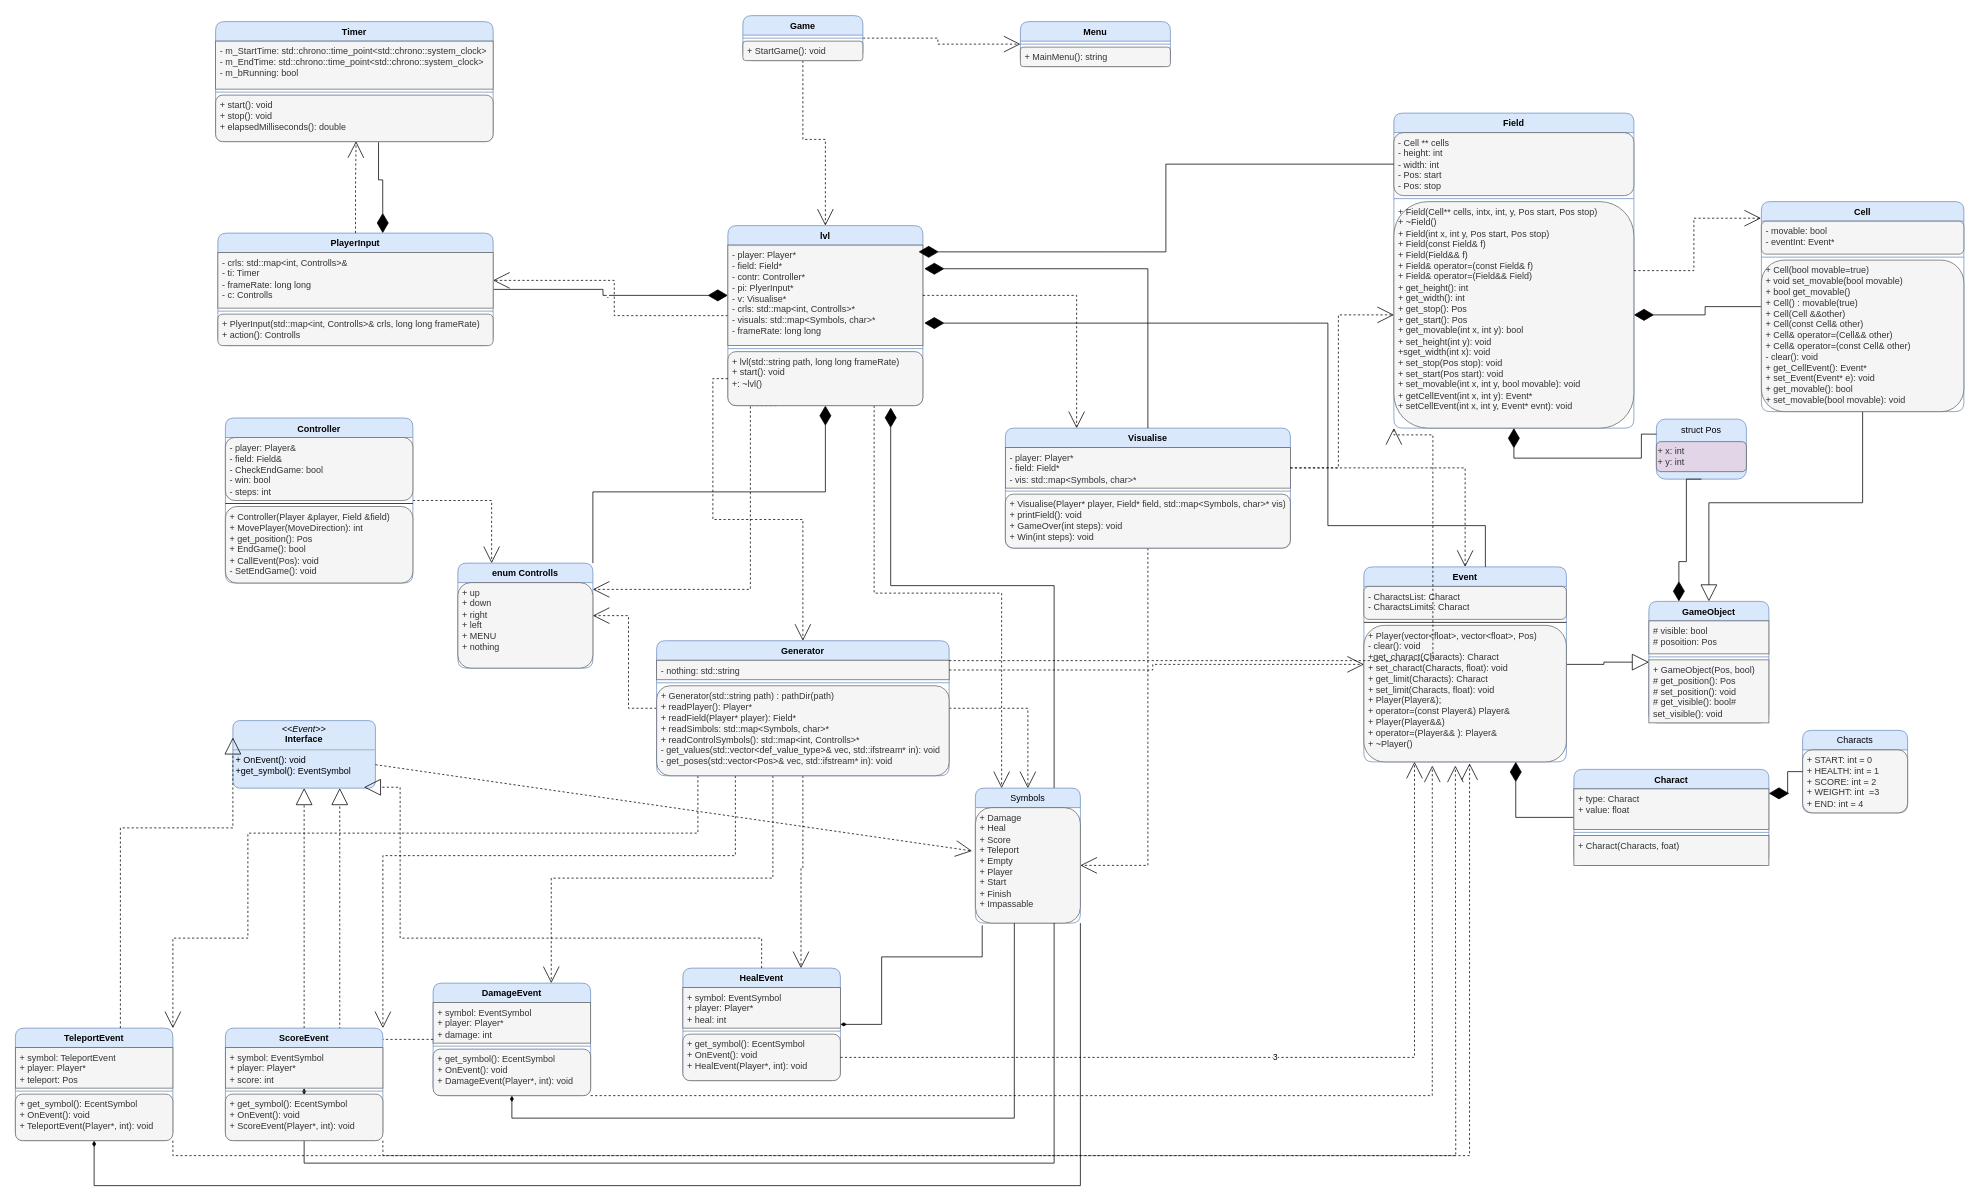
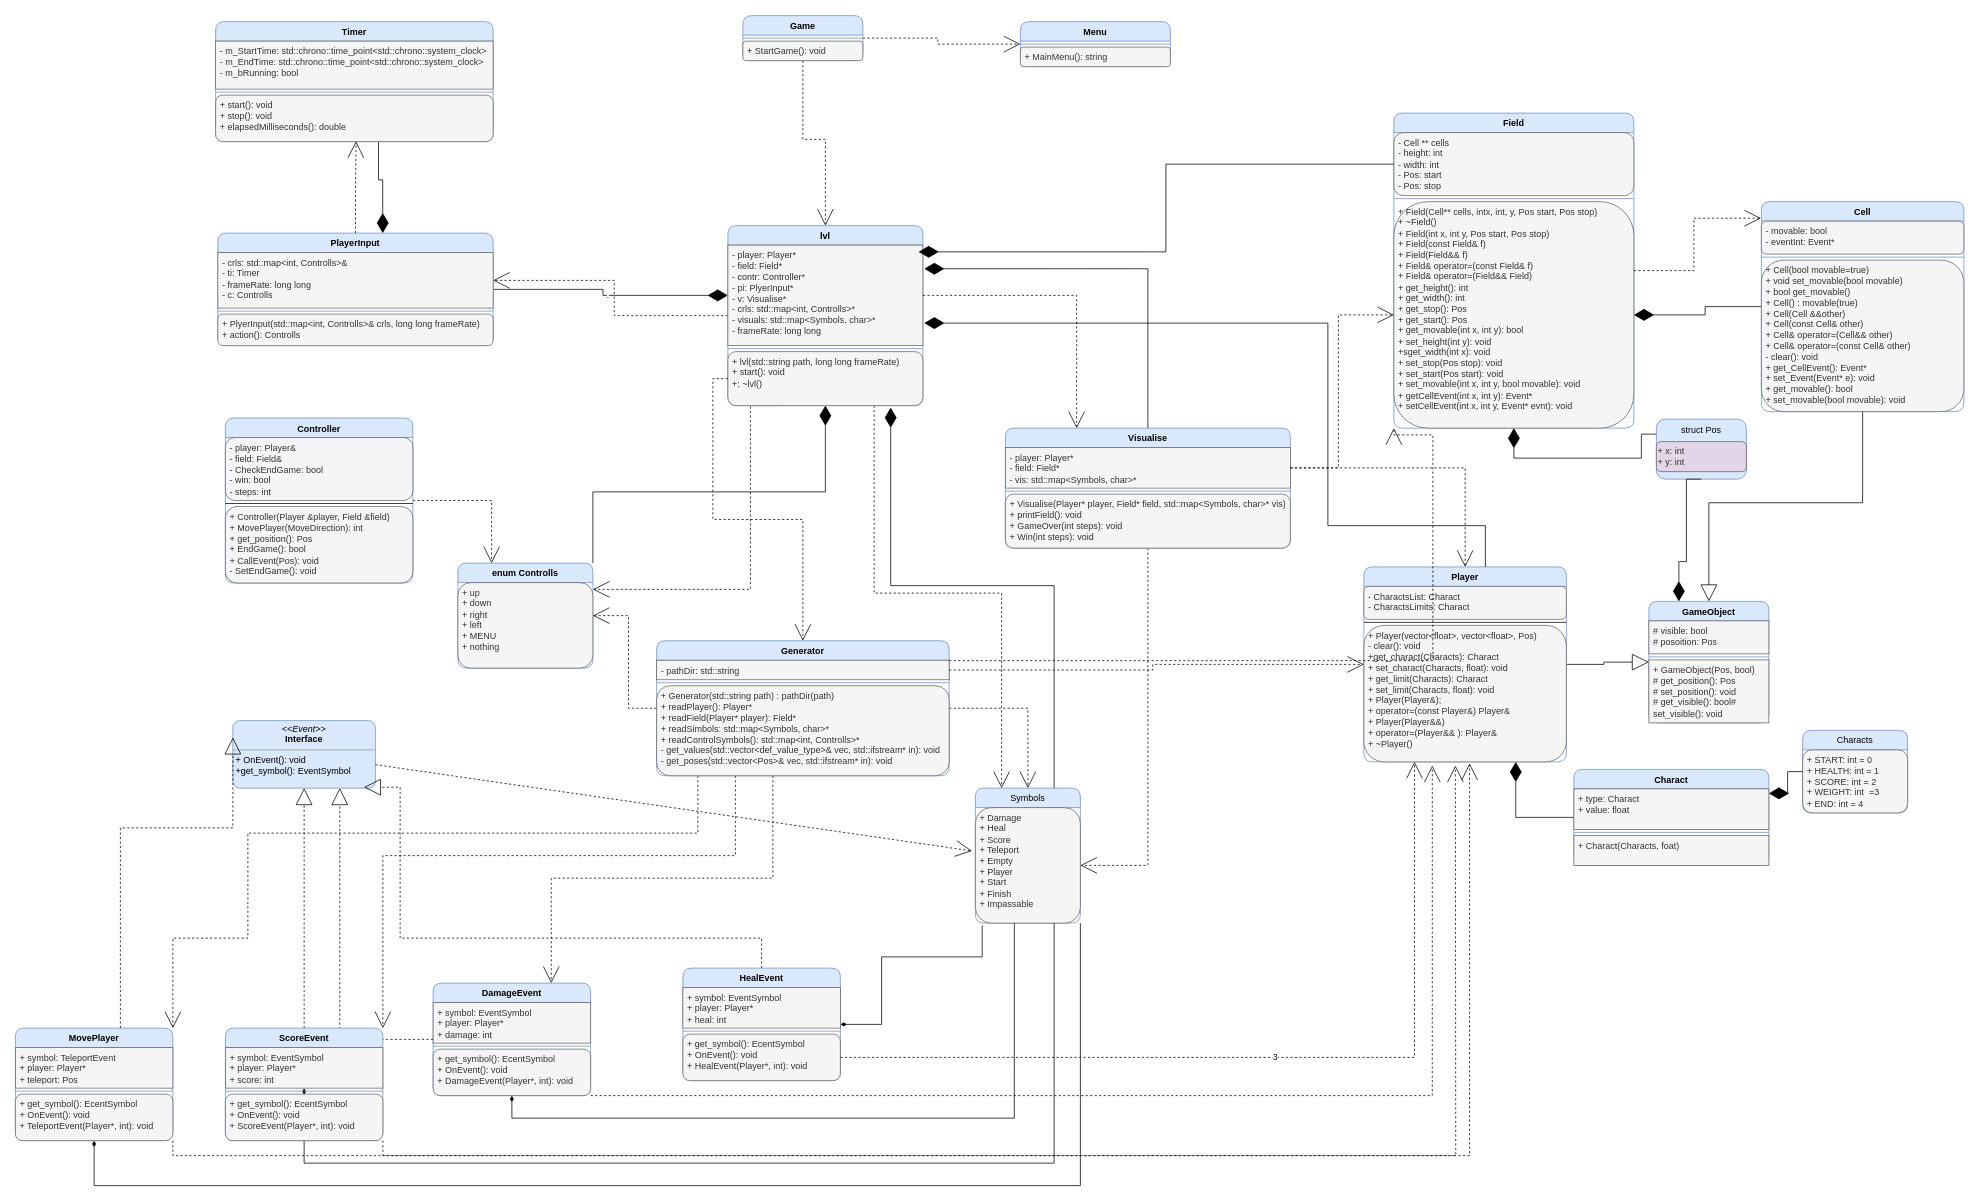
node "Event": label "Event" -> "Player"
node "- nothing: std::string": label "- nothing: std::string" -> "- pathDir: std::string"
edge "Generator" -> "HealEvent": removed
node "TeleportEvent": label "TeleportEvent" -> "MovePlayer"
